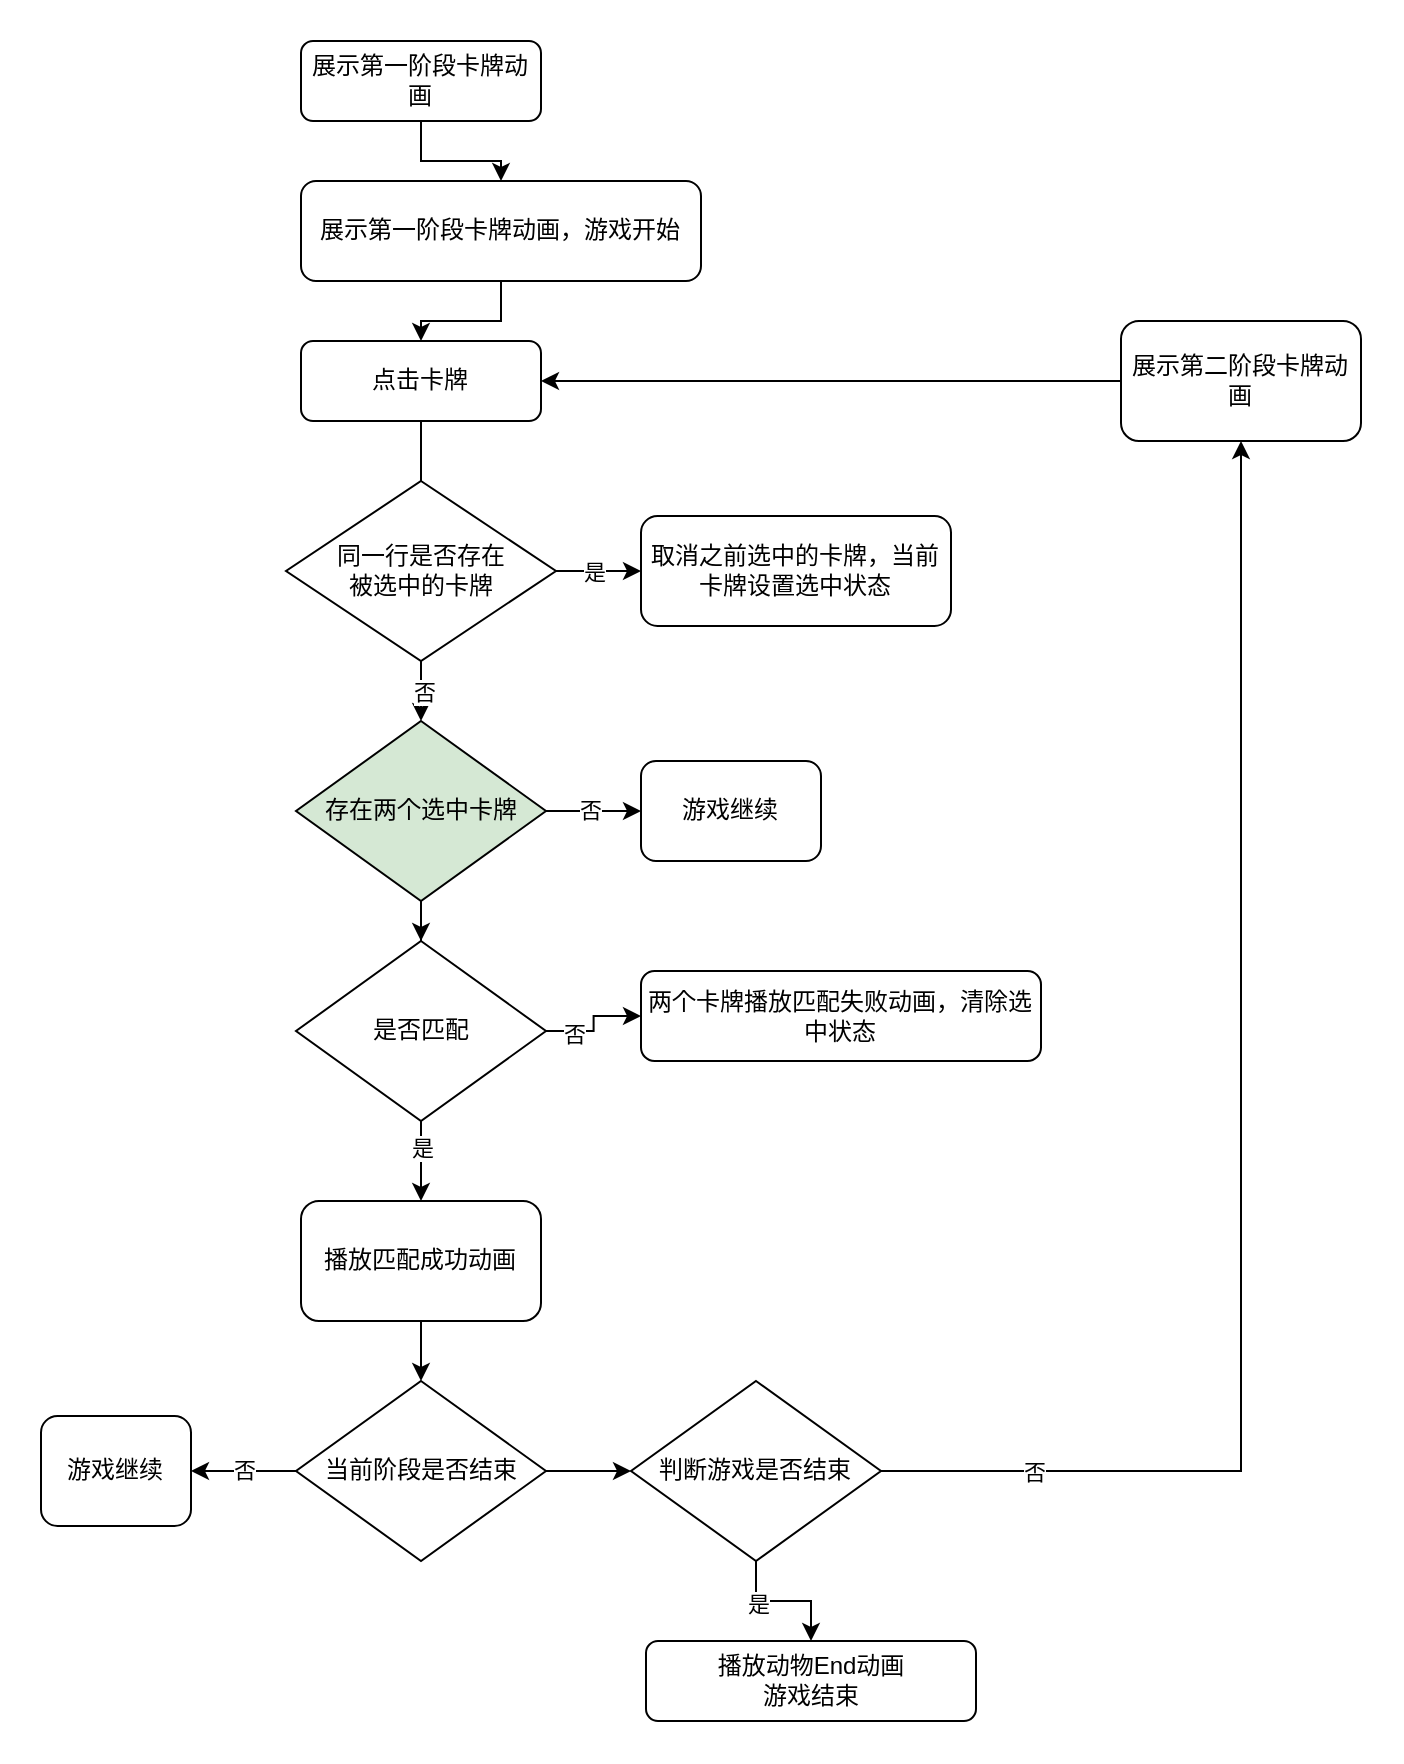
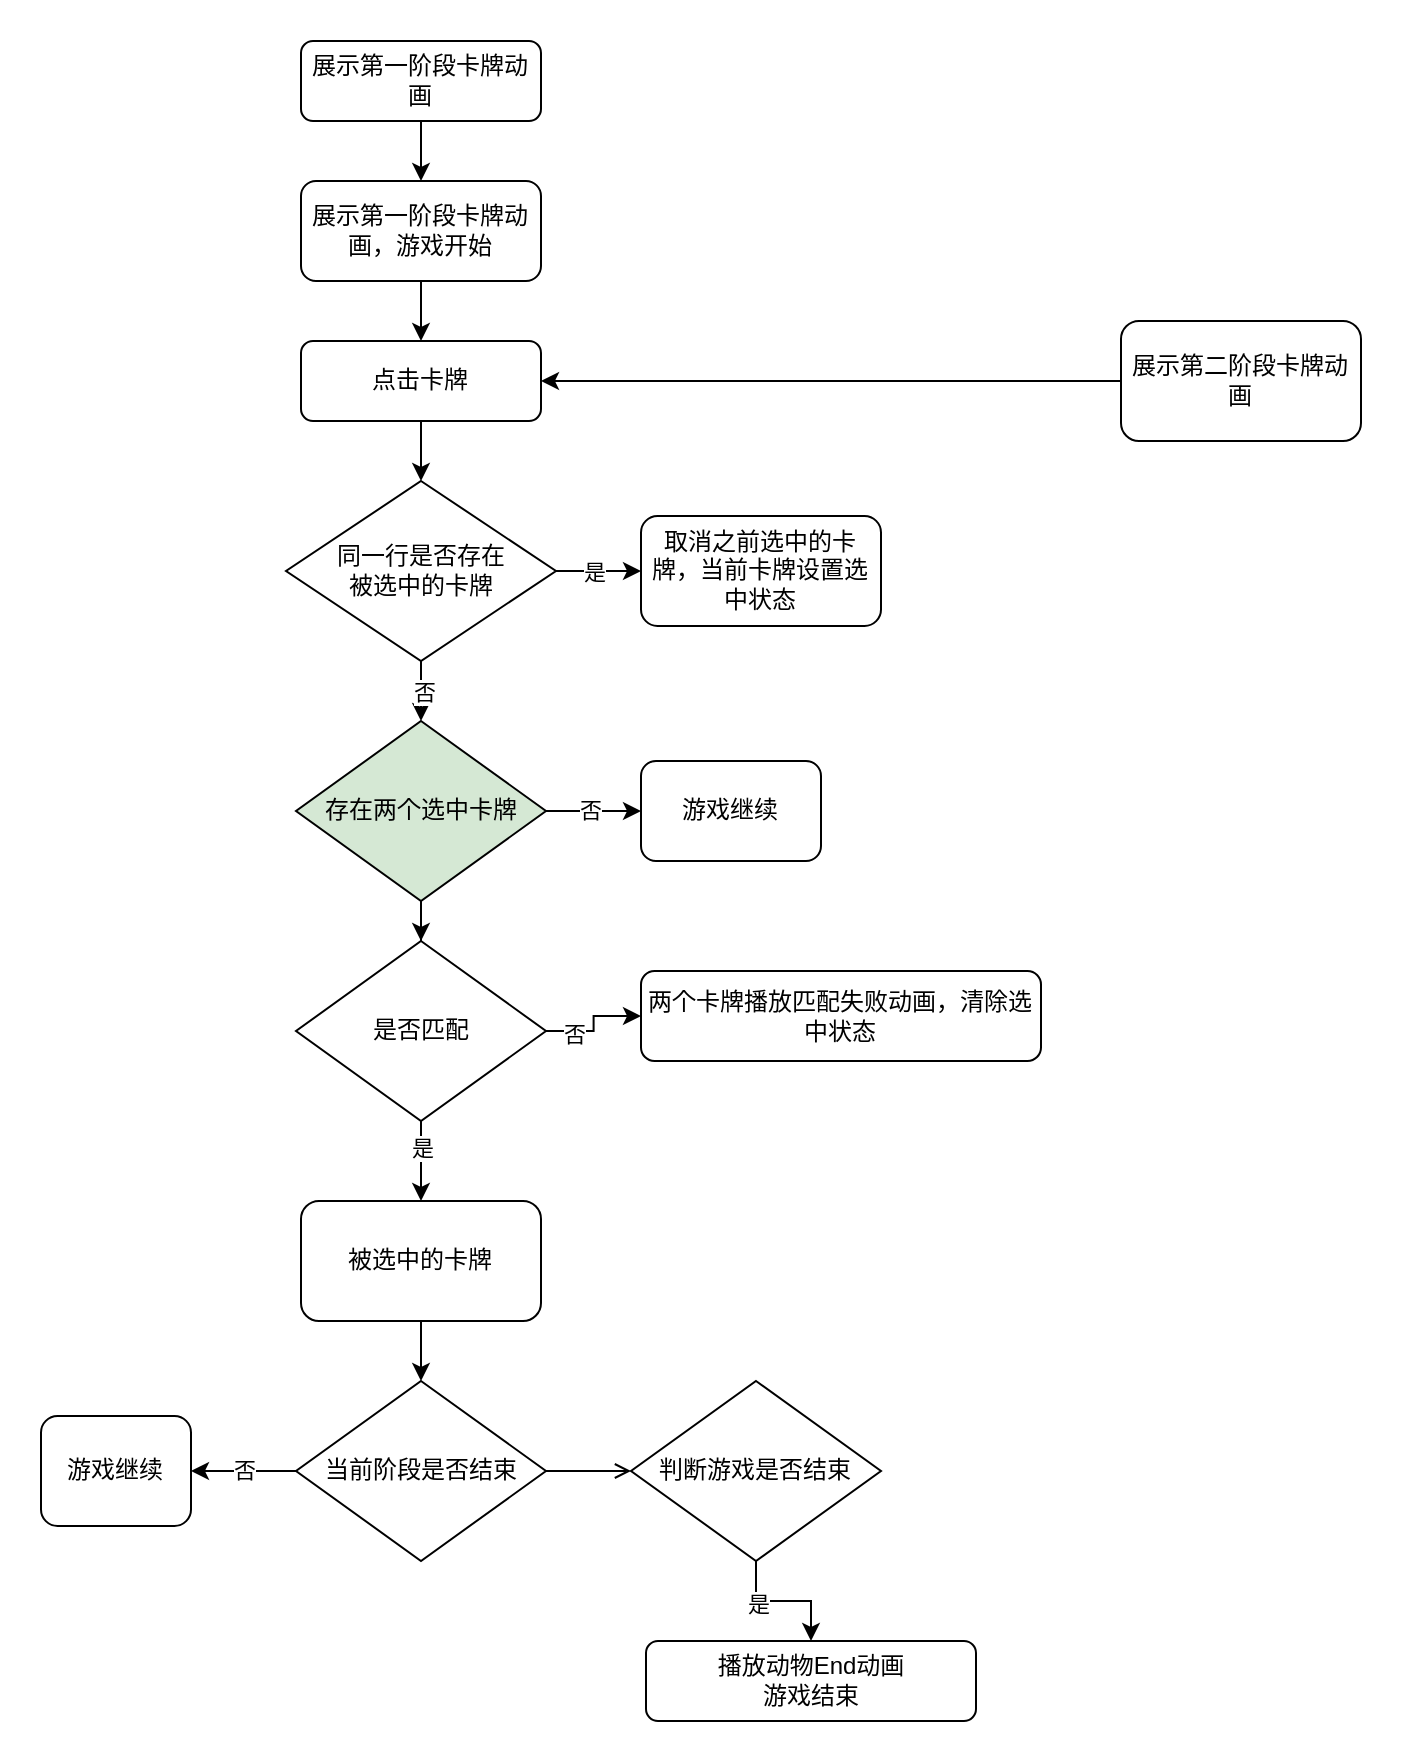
node "展示第一阶段卡牌动画，游戏开始": size 400x100 -> 240x100
edge "点击卡牌" -- "同一行是否存在 被选中的卡牌": arrowhead none -> classic
node "取消之前选中的卡牌，当前卡牌设置选中状态": size 310x110 -> 240x110
edge "判断游戏是否结束" -> "展示第二阶段卡牌动画": removed, label "否"
node "播放匹配成功动画": label "播放匹配成功动画" -> "被选中的卡牌"
edge "当前阶段是否结束" -> "判断游戏是否结束": arrowhead classic -> open
